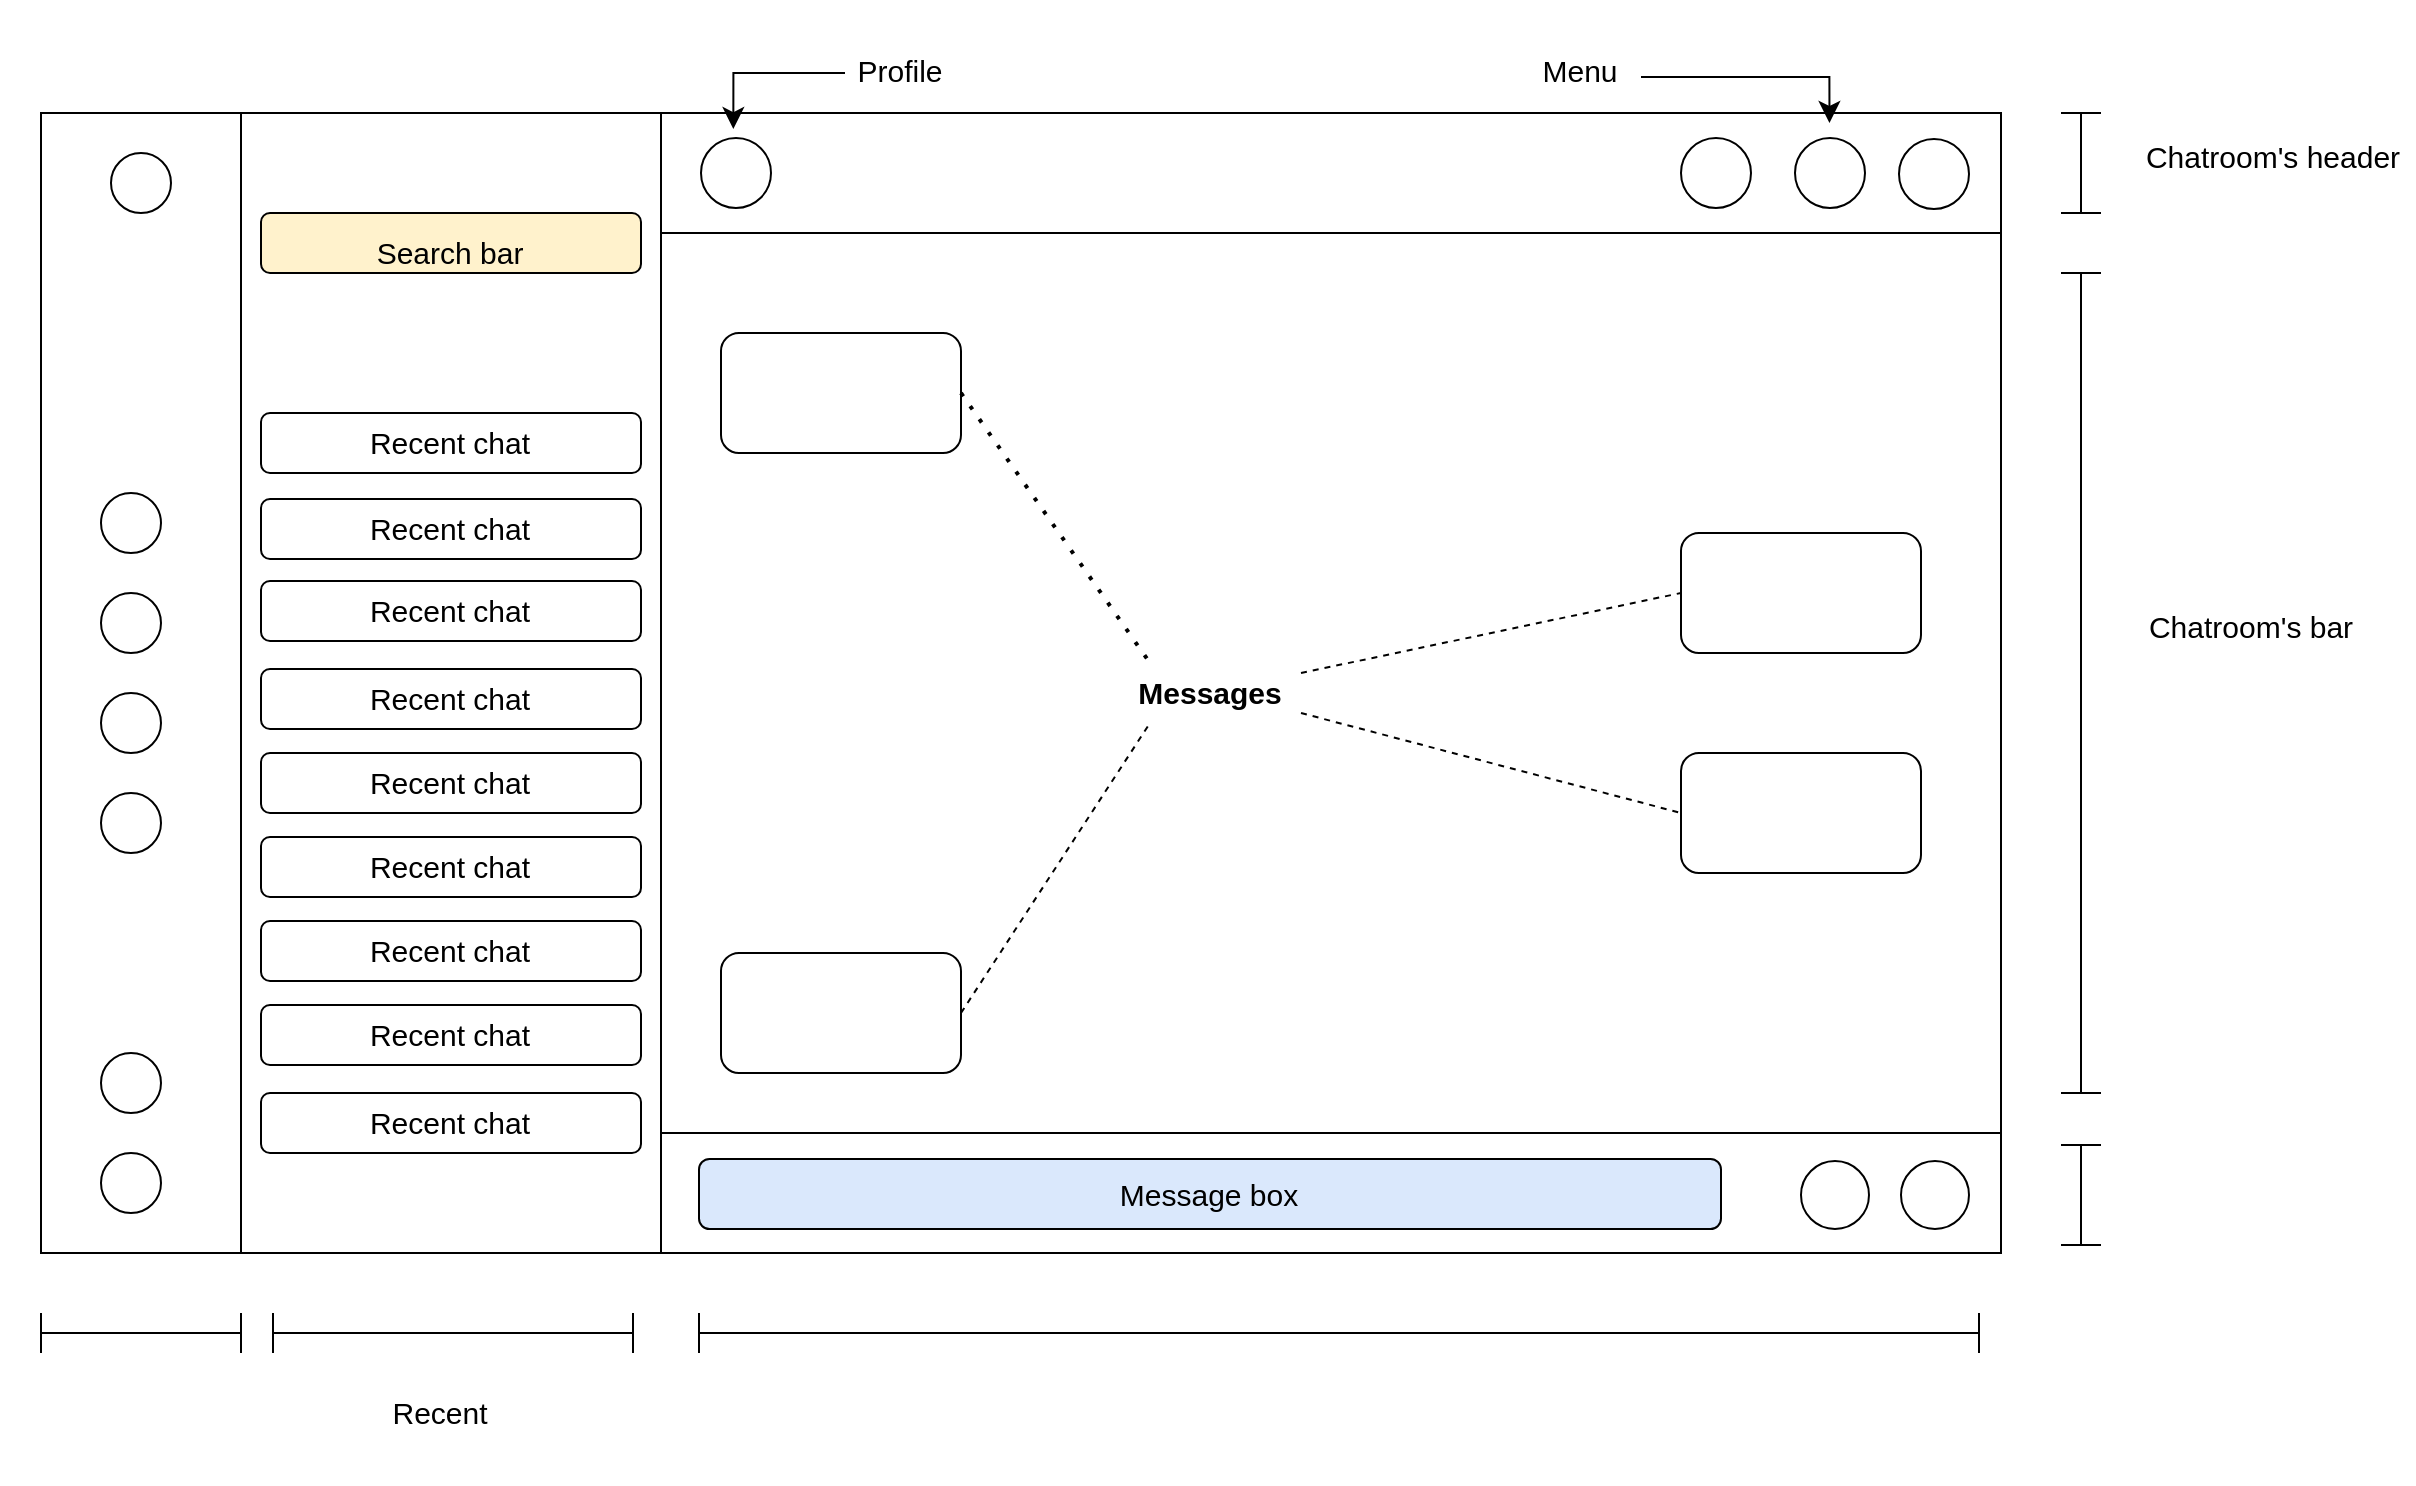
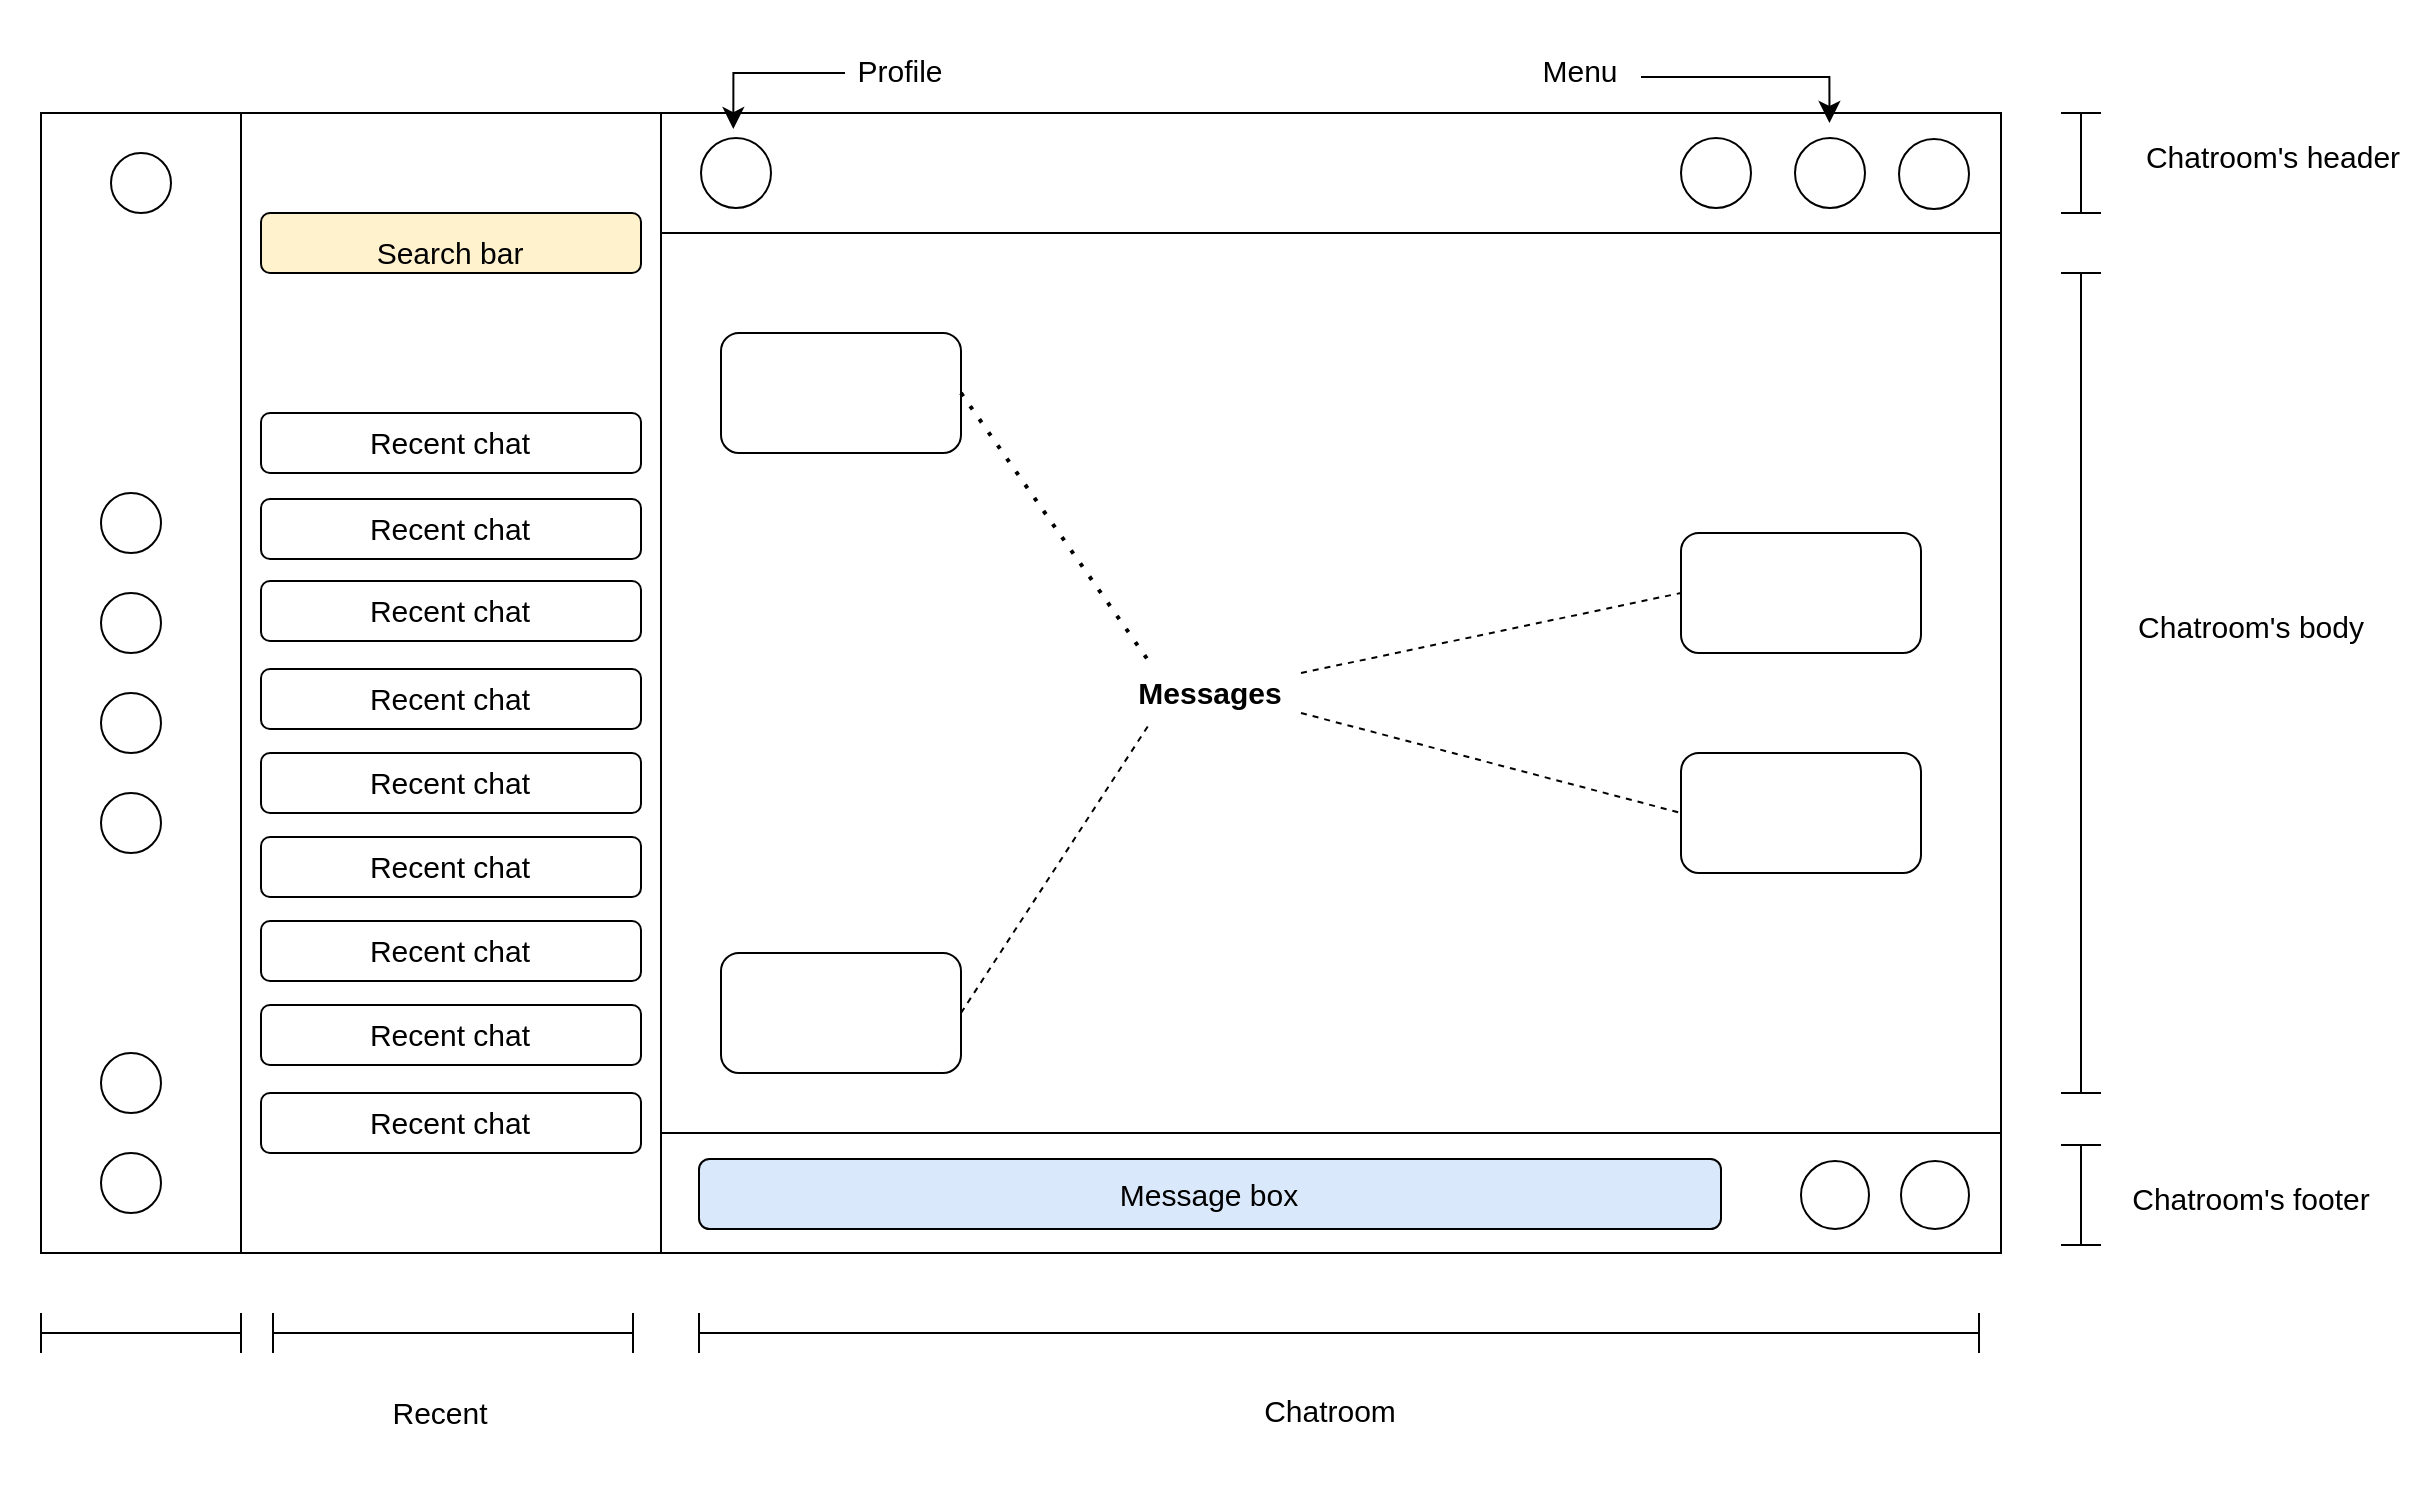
node "Chatroom's bar": label "Chatroom's bar" -> "Chatroom's body"
node "Chatroom's footer": added
node "Chatroom": added
